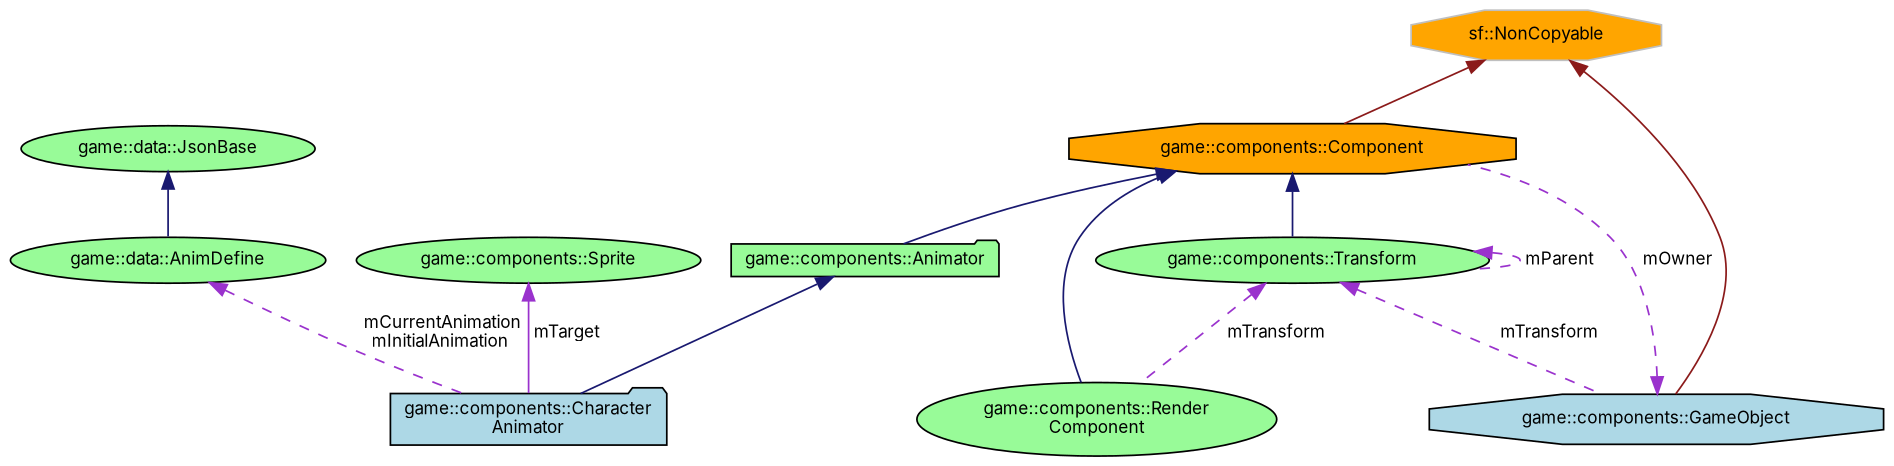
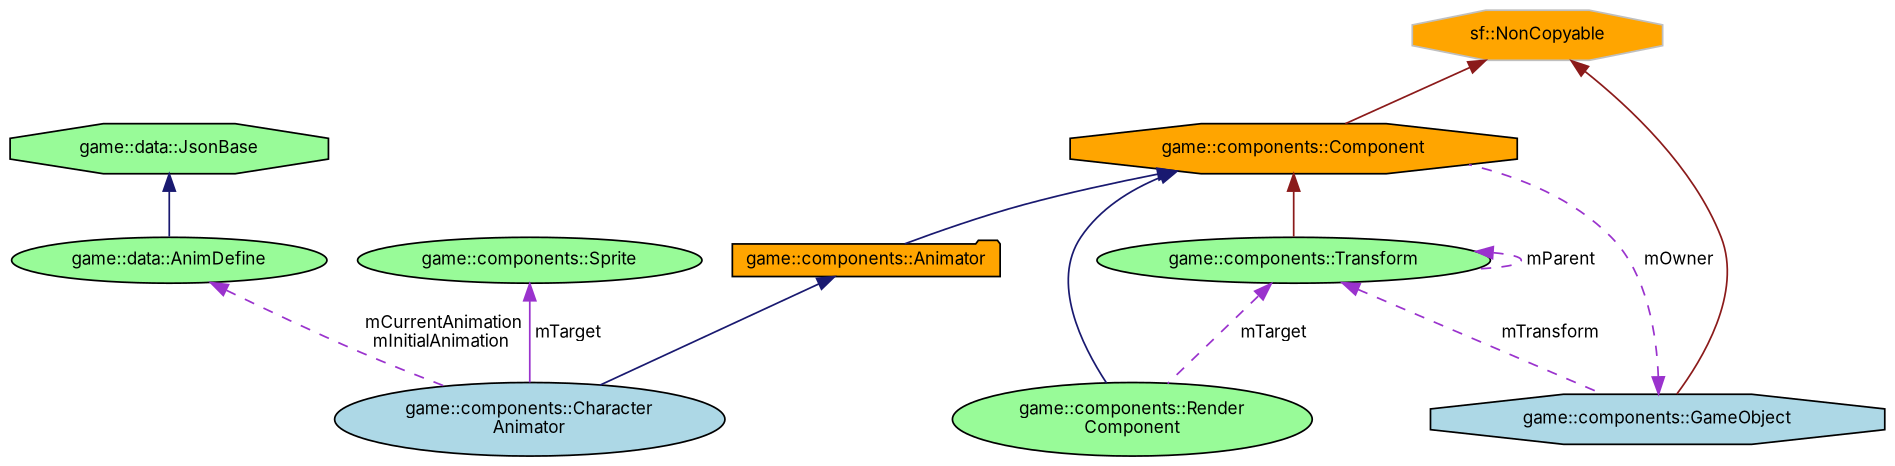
node "game::data::JsonBase": shape ellipse -> octagon
edge "game::components::Transform" -> "game::components::Component": color midnightblue -> firebrick4
node "game::components::Animator": fillcolor palegreen -> orange
edge "game::components::Render Component" -> "game::components::Transform": label " mTransform" -> " mTarget"
node "game::components::Character Animator": shape folder -> ellipse
